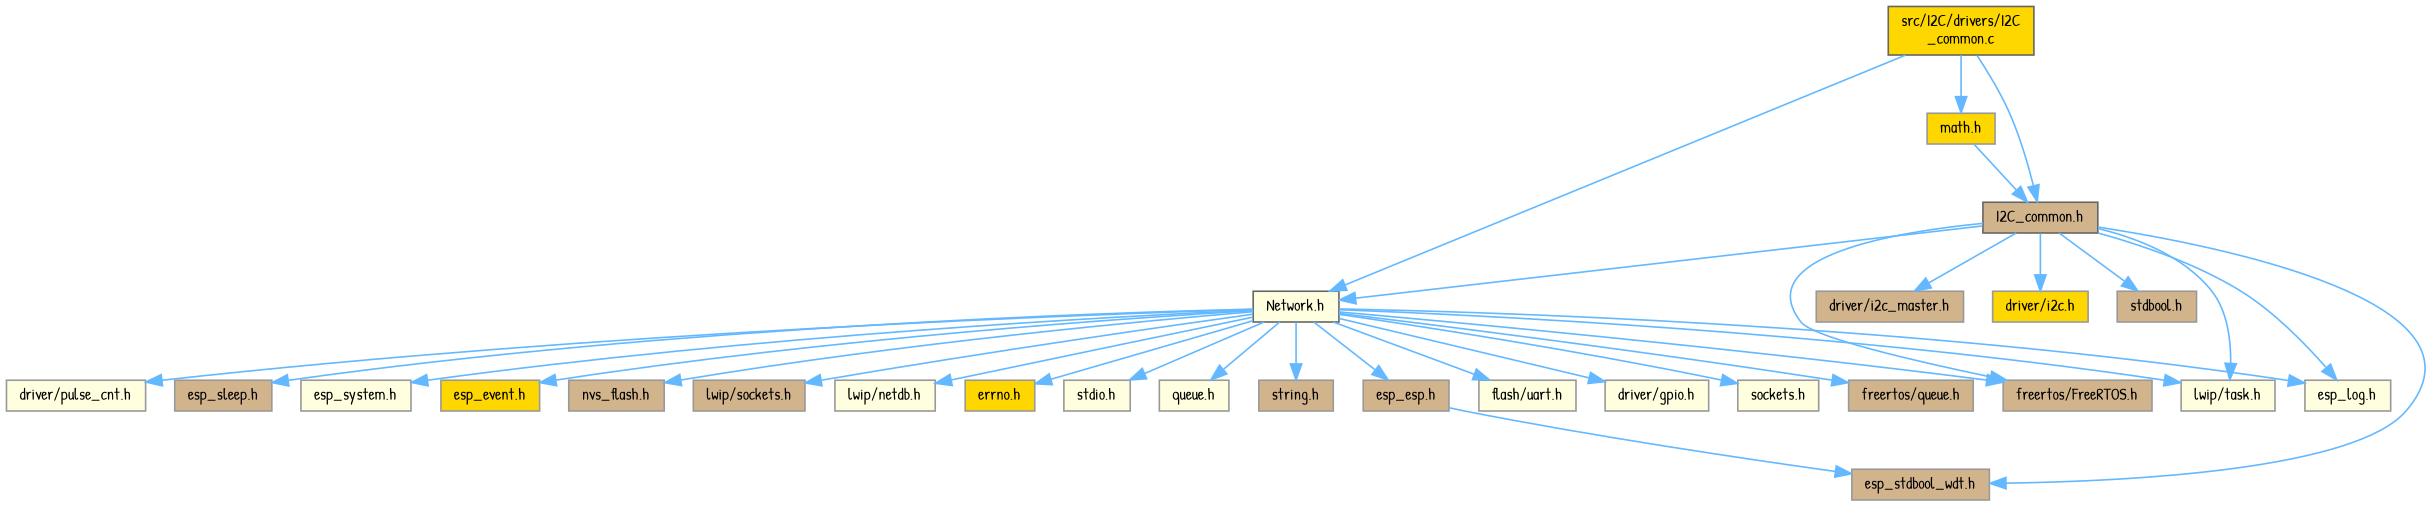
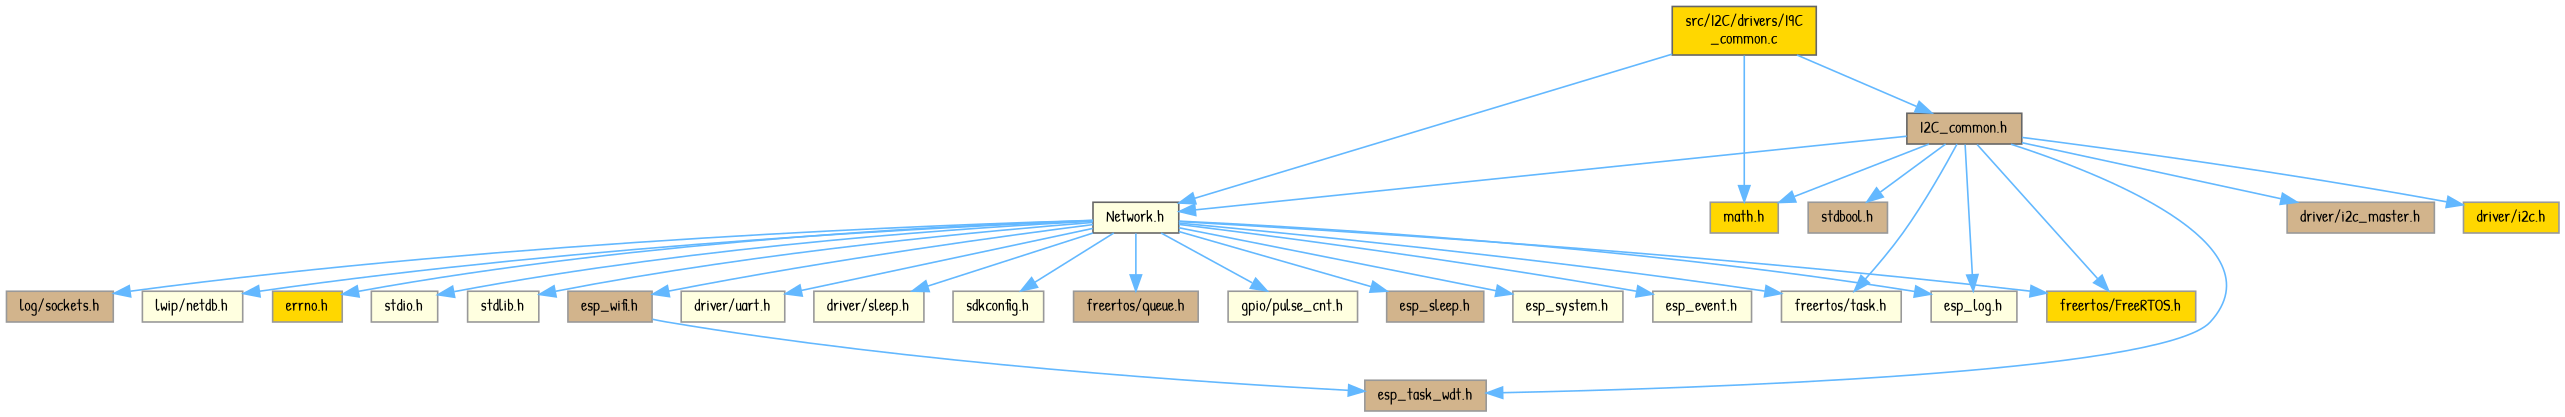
node "src/I2C/drivers/I2C _common.c": label "src/I2C/drivers/I2C _common.c" -> "src/I2C/drivers/I9C _common.c"
edge "math.h" -> "I2C_common.h": reversed
node "driver/pulse_cnt.h": label "driver/pulse_cnt.h" -> "gpio/pulse_cnt.h"
node "esp_event.h": fillcolor gold -> lightyellow
node "nvs_flash.h": removed
node "lwip/sockets.h": label "lwip/sockets.h" -> "log/sockets.h"
node "queue.h": label "queue.h" -> "stdlib.h"
node "string.h": removed
node "esp_esp.h": label "esp_esp.h" -> "esp_wifi.h"
node "flash/uart.h": label "flash/uart.h" -> "driver/uart.h"
node "driver/gpio.h": label "driver/gpio.h" -> "driver/sleep.h"
node "sockets.h": label "sockets.h" -> "sdkconfig.h"
node "freertos/FreeRTOS.h": fillcolor tan -> gold
node "lwip/task.h": label "lwip/task.h" -> "freertos/task.h"
node "esp_stdbool_wdt.h": label "esp_stdbool_wdt.h" -> "esp_task_wdt.h"
